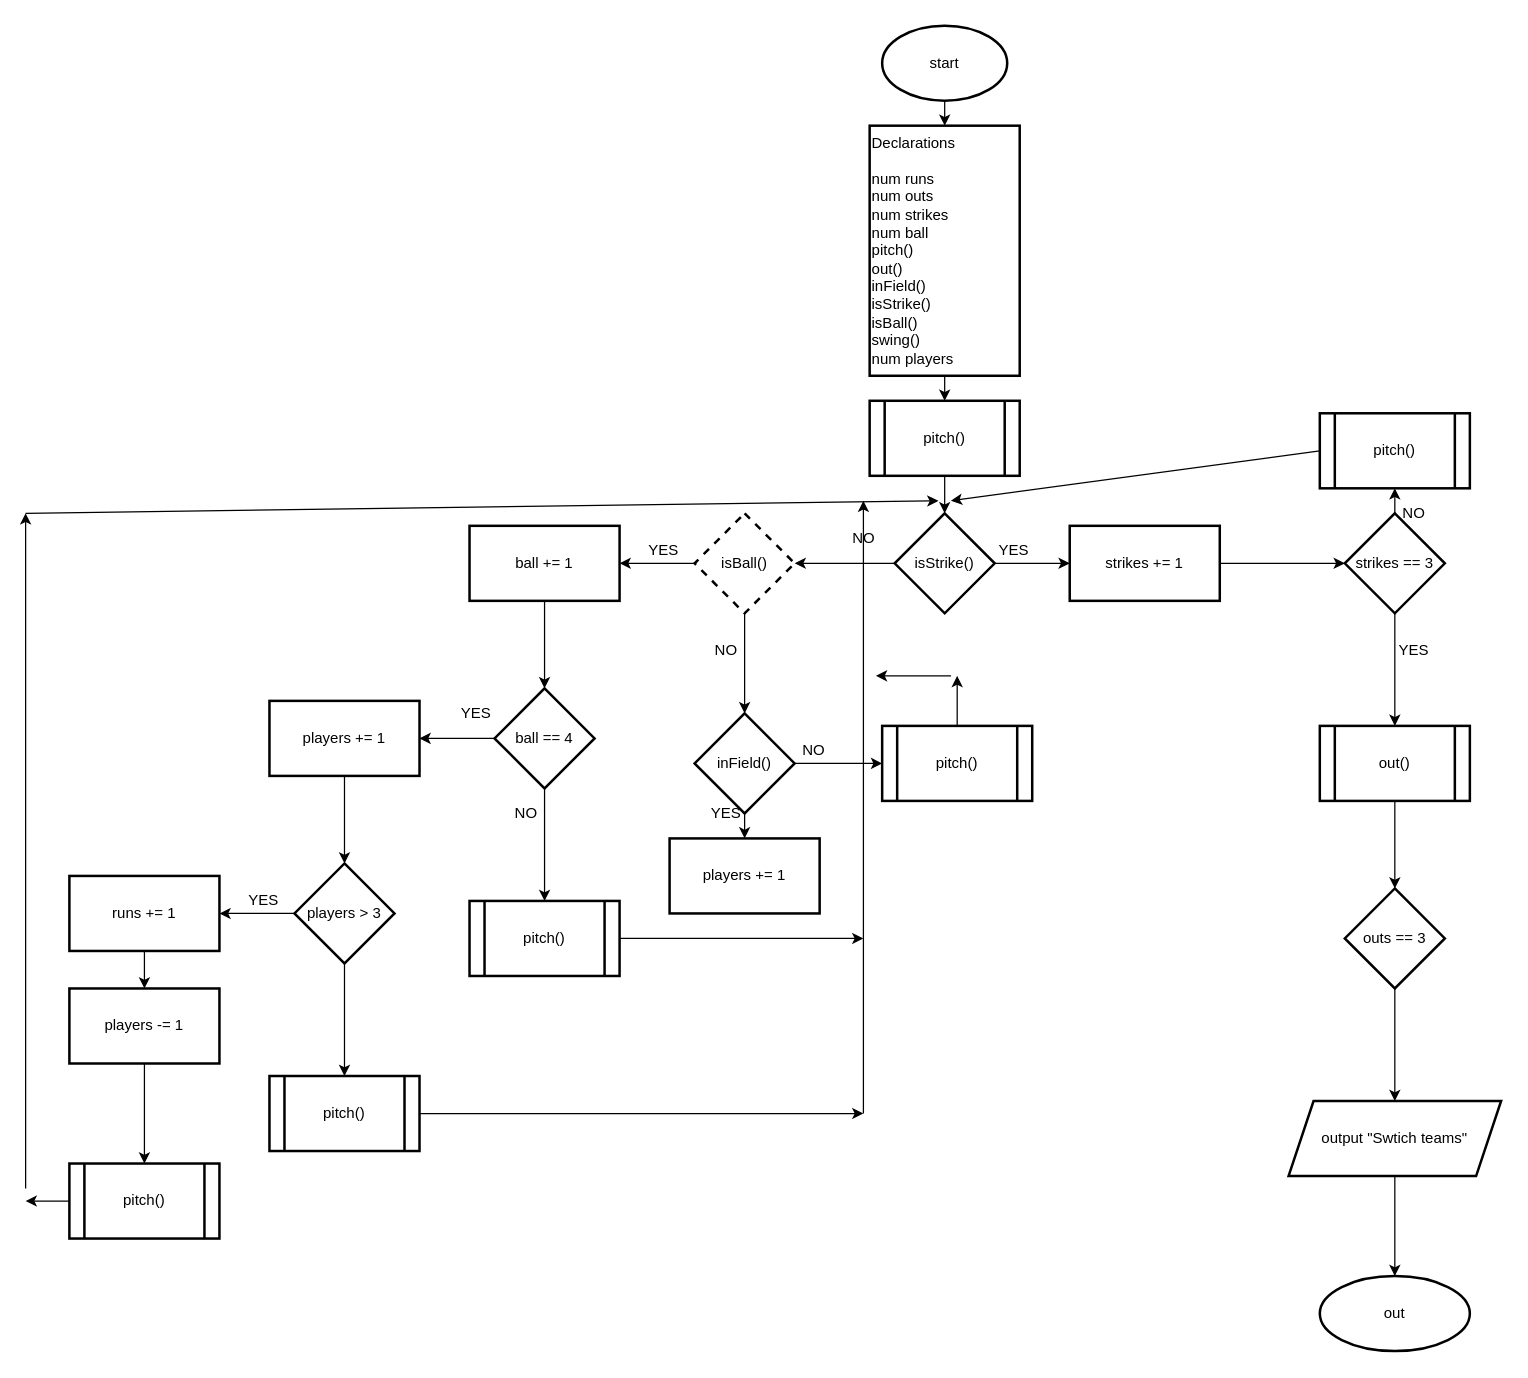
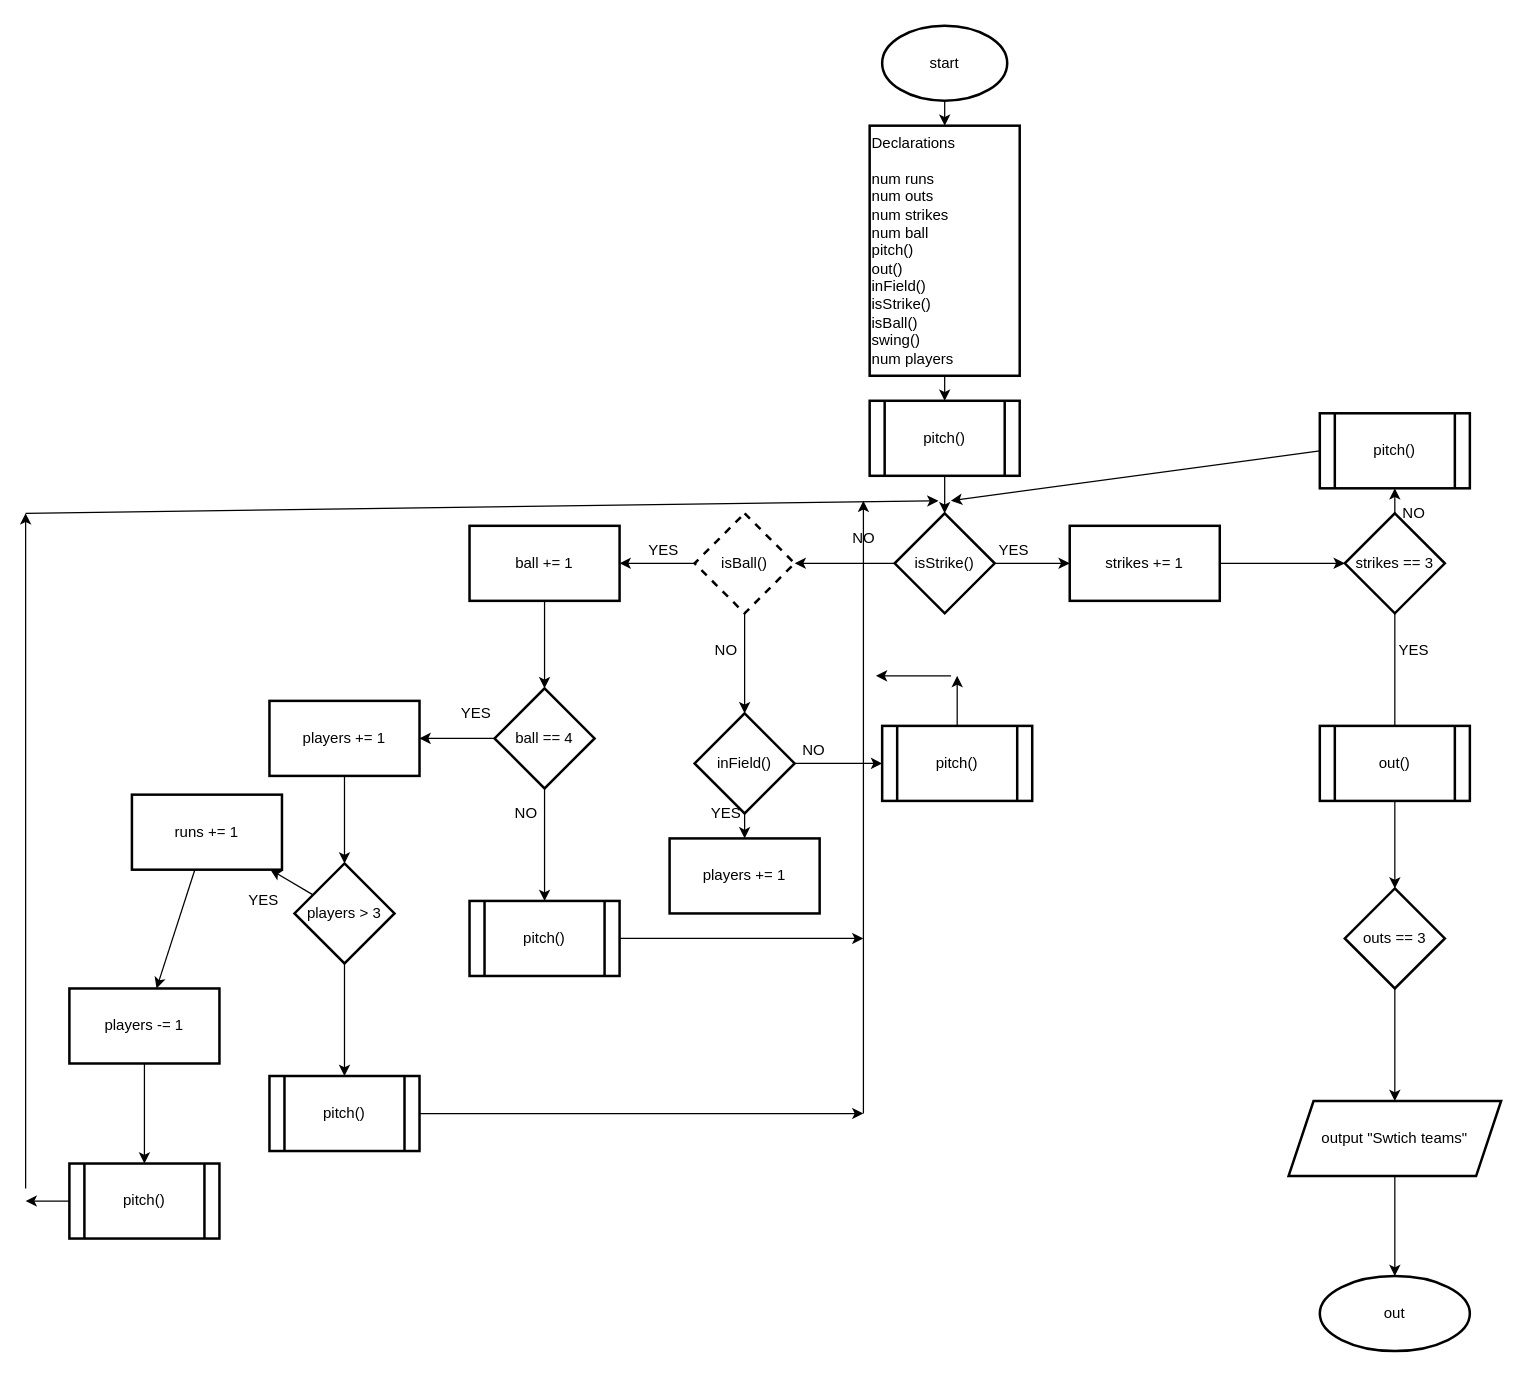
edge "strikes == 3" -> "out()": arrowhead classic -> none
node "runs += 1": moved (144, 913) -> (207, 832)
